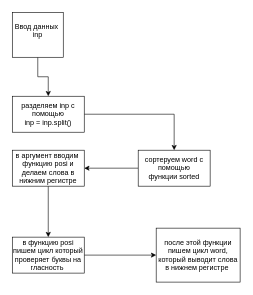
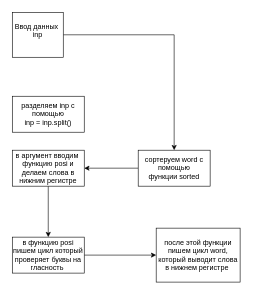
edge "Ввод данных inp" -> "разделяем inp с помощью inp = inp.split()": now "Ввод данных inp" -> "сортеруем word с помощью функции sorted"
edge "разделяем inp с помощью inp = inp.split()" -> "сортеруем word с помощью функции sorted": removed
